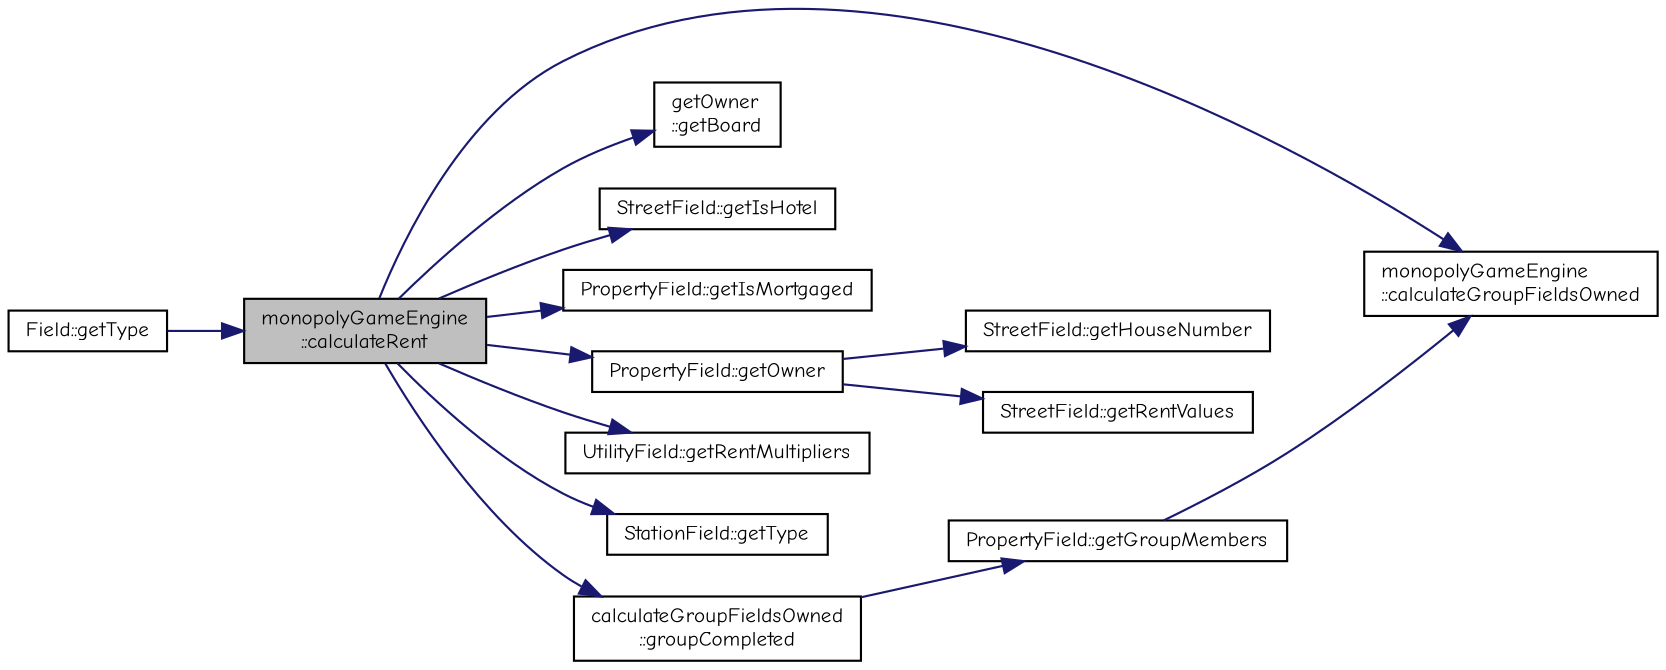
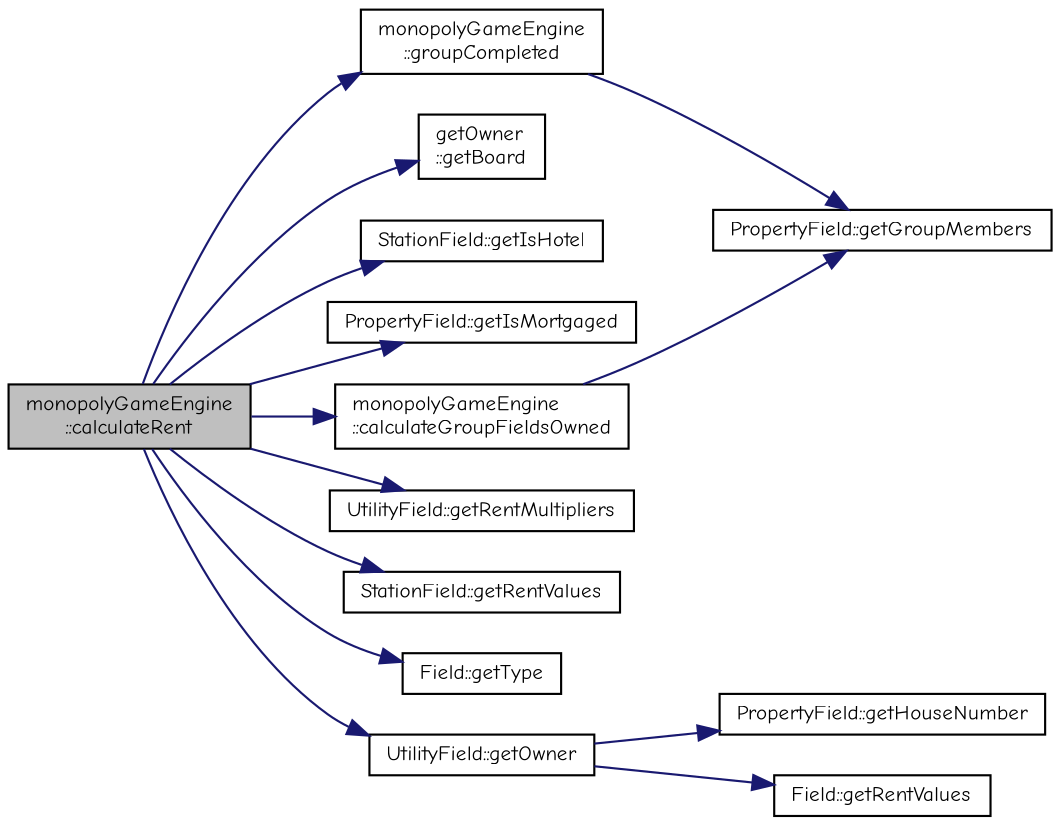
node "StreetField::getIsHotel": label "StreetField::getIsHotel" -> "StationField::getIsHotel"
edge "Field::getType" -> "monopolyGameEngine ::calculateRent": reversed
node "StreetField::getHouseNumber": label "StreetField::getHouseNumber" -> "PropertyField::getHouseNumber"
node "PropertyField::getOwner": label "PropertyField::getOwner" -> "UtilityField::getOwner"
node "StreetField::getRentValues": label "StreetField::getRentValues" -> "Field::getRentValues"
edge "PropertyField::getGroupMembers" -> "monopolyGameEngine ::calculateGroupFieldsOwned": reversed
node "StationField::getType": label "StationField::getType" -> "StationField::getRentValues"
node "calculateGroupFieldsOwned ::groupCompleted": label "calculateGroupFieldsOwned ::groupCompleted" -> "monopolyGameEngine ::groupCompleted"
